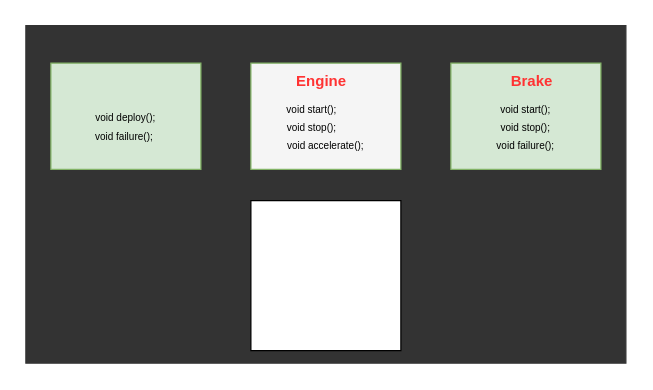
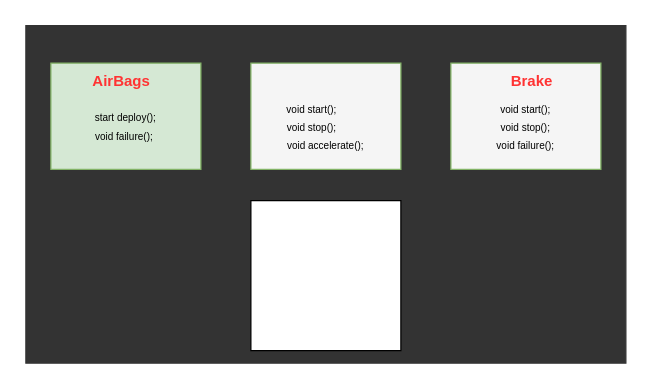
node "AirBags": added
node "Engine": removed
node "void start(); void stop(); void failure();": fillcolor #d5e8d4 -> #f5f5f5
node "void deploy(); void failure();": label "void deploy(); void failure();" -> "start deploy(); void failure();"
